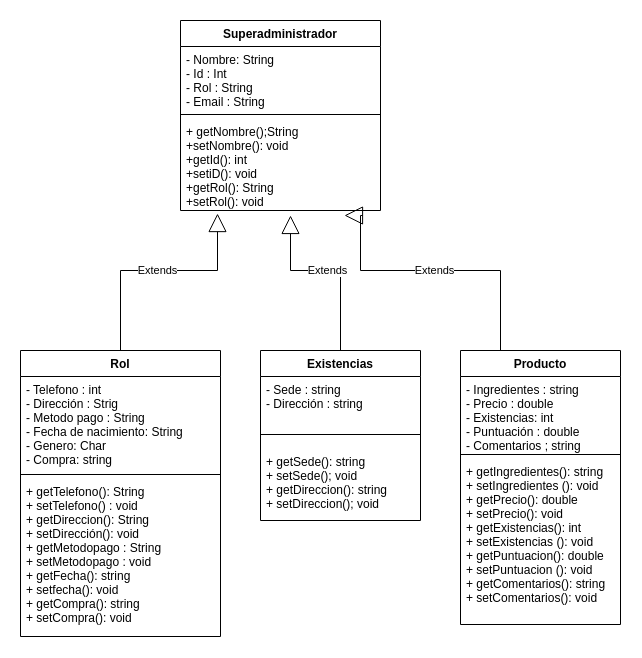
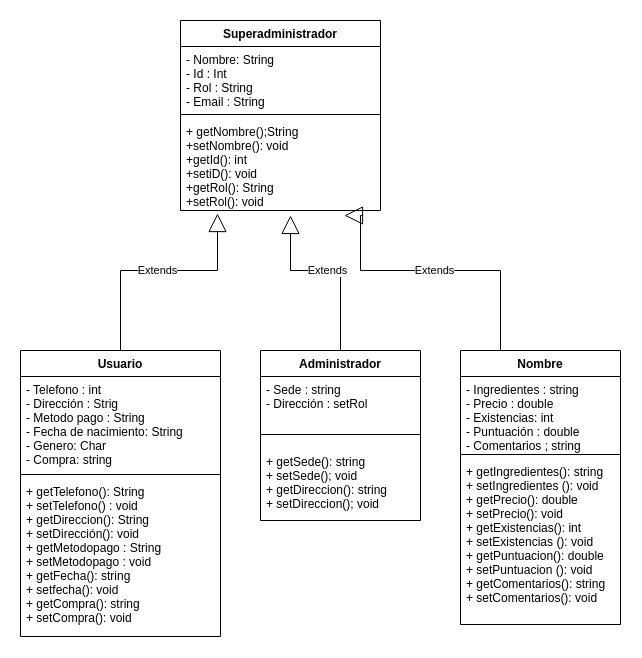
node "Rol": label "Rol" -> "Usuario"
node "Existencias": label "Existencias" -> "Administrador"
node "Producto": label "Producto" -> "Nombre"
node "- Sede : string - Dirección : string": label "- Sede : string - Dirección : string" -> "- Sede : string - Dirección : setRol"
